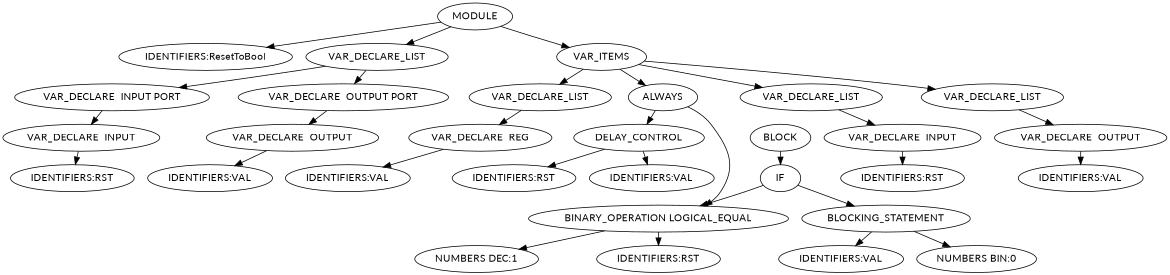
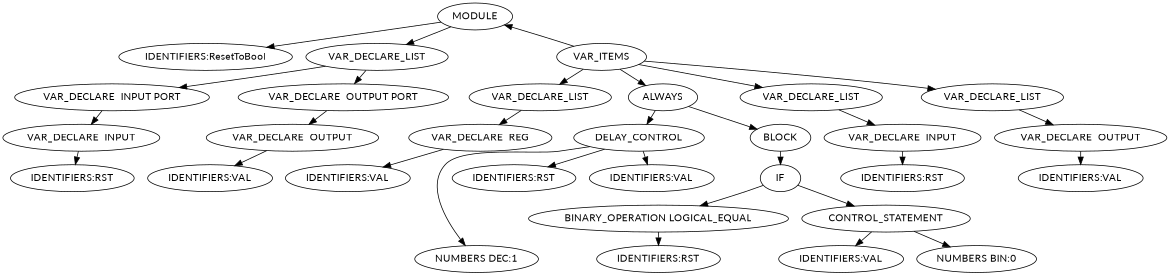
edge "MODULE" -> "VAR_ITEMS": reversed
edge "ALWAYS" -> "BINARY_OPERATION LOGICAL_EQUAL": now "ALWAYS" -> "BLOCK"
node "BLOCKING_STATEMENT": label "BLOCKING_STATEMENT" -> "CONTROL_STATEMENT"
edge "BINARY_OPERATION LOGICAL_EQUAL" -> "NUMBERS DEC:1": now "DELAY_CONTROL" -> "NUMBERS DEC:1"
